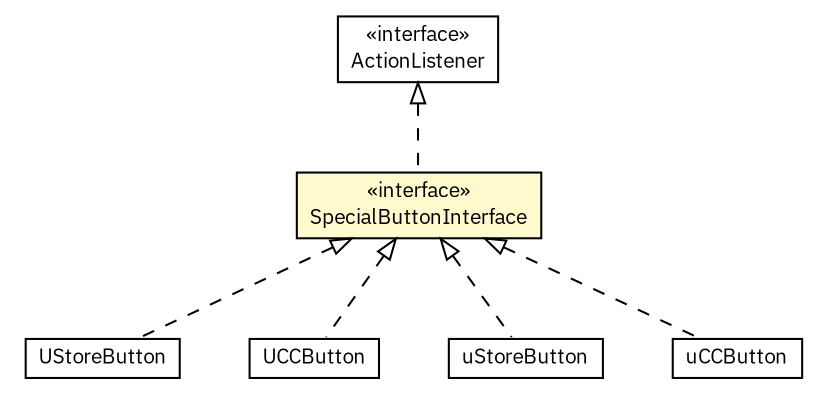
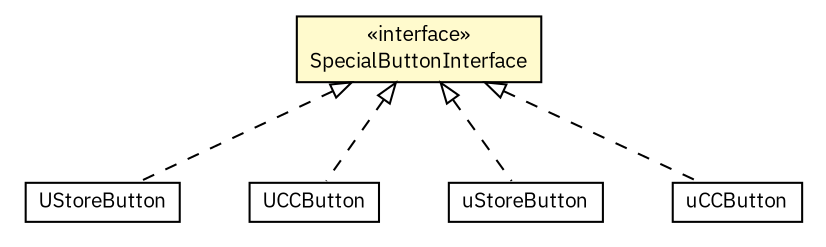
node "ActionListener": removed
